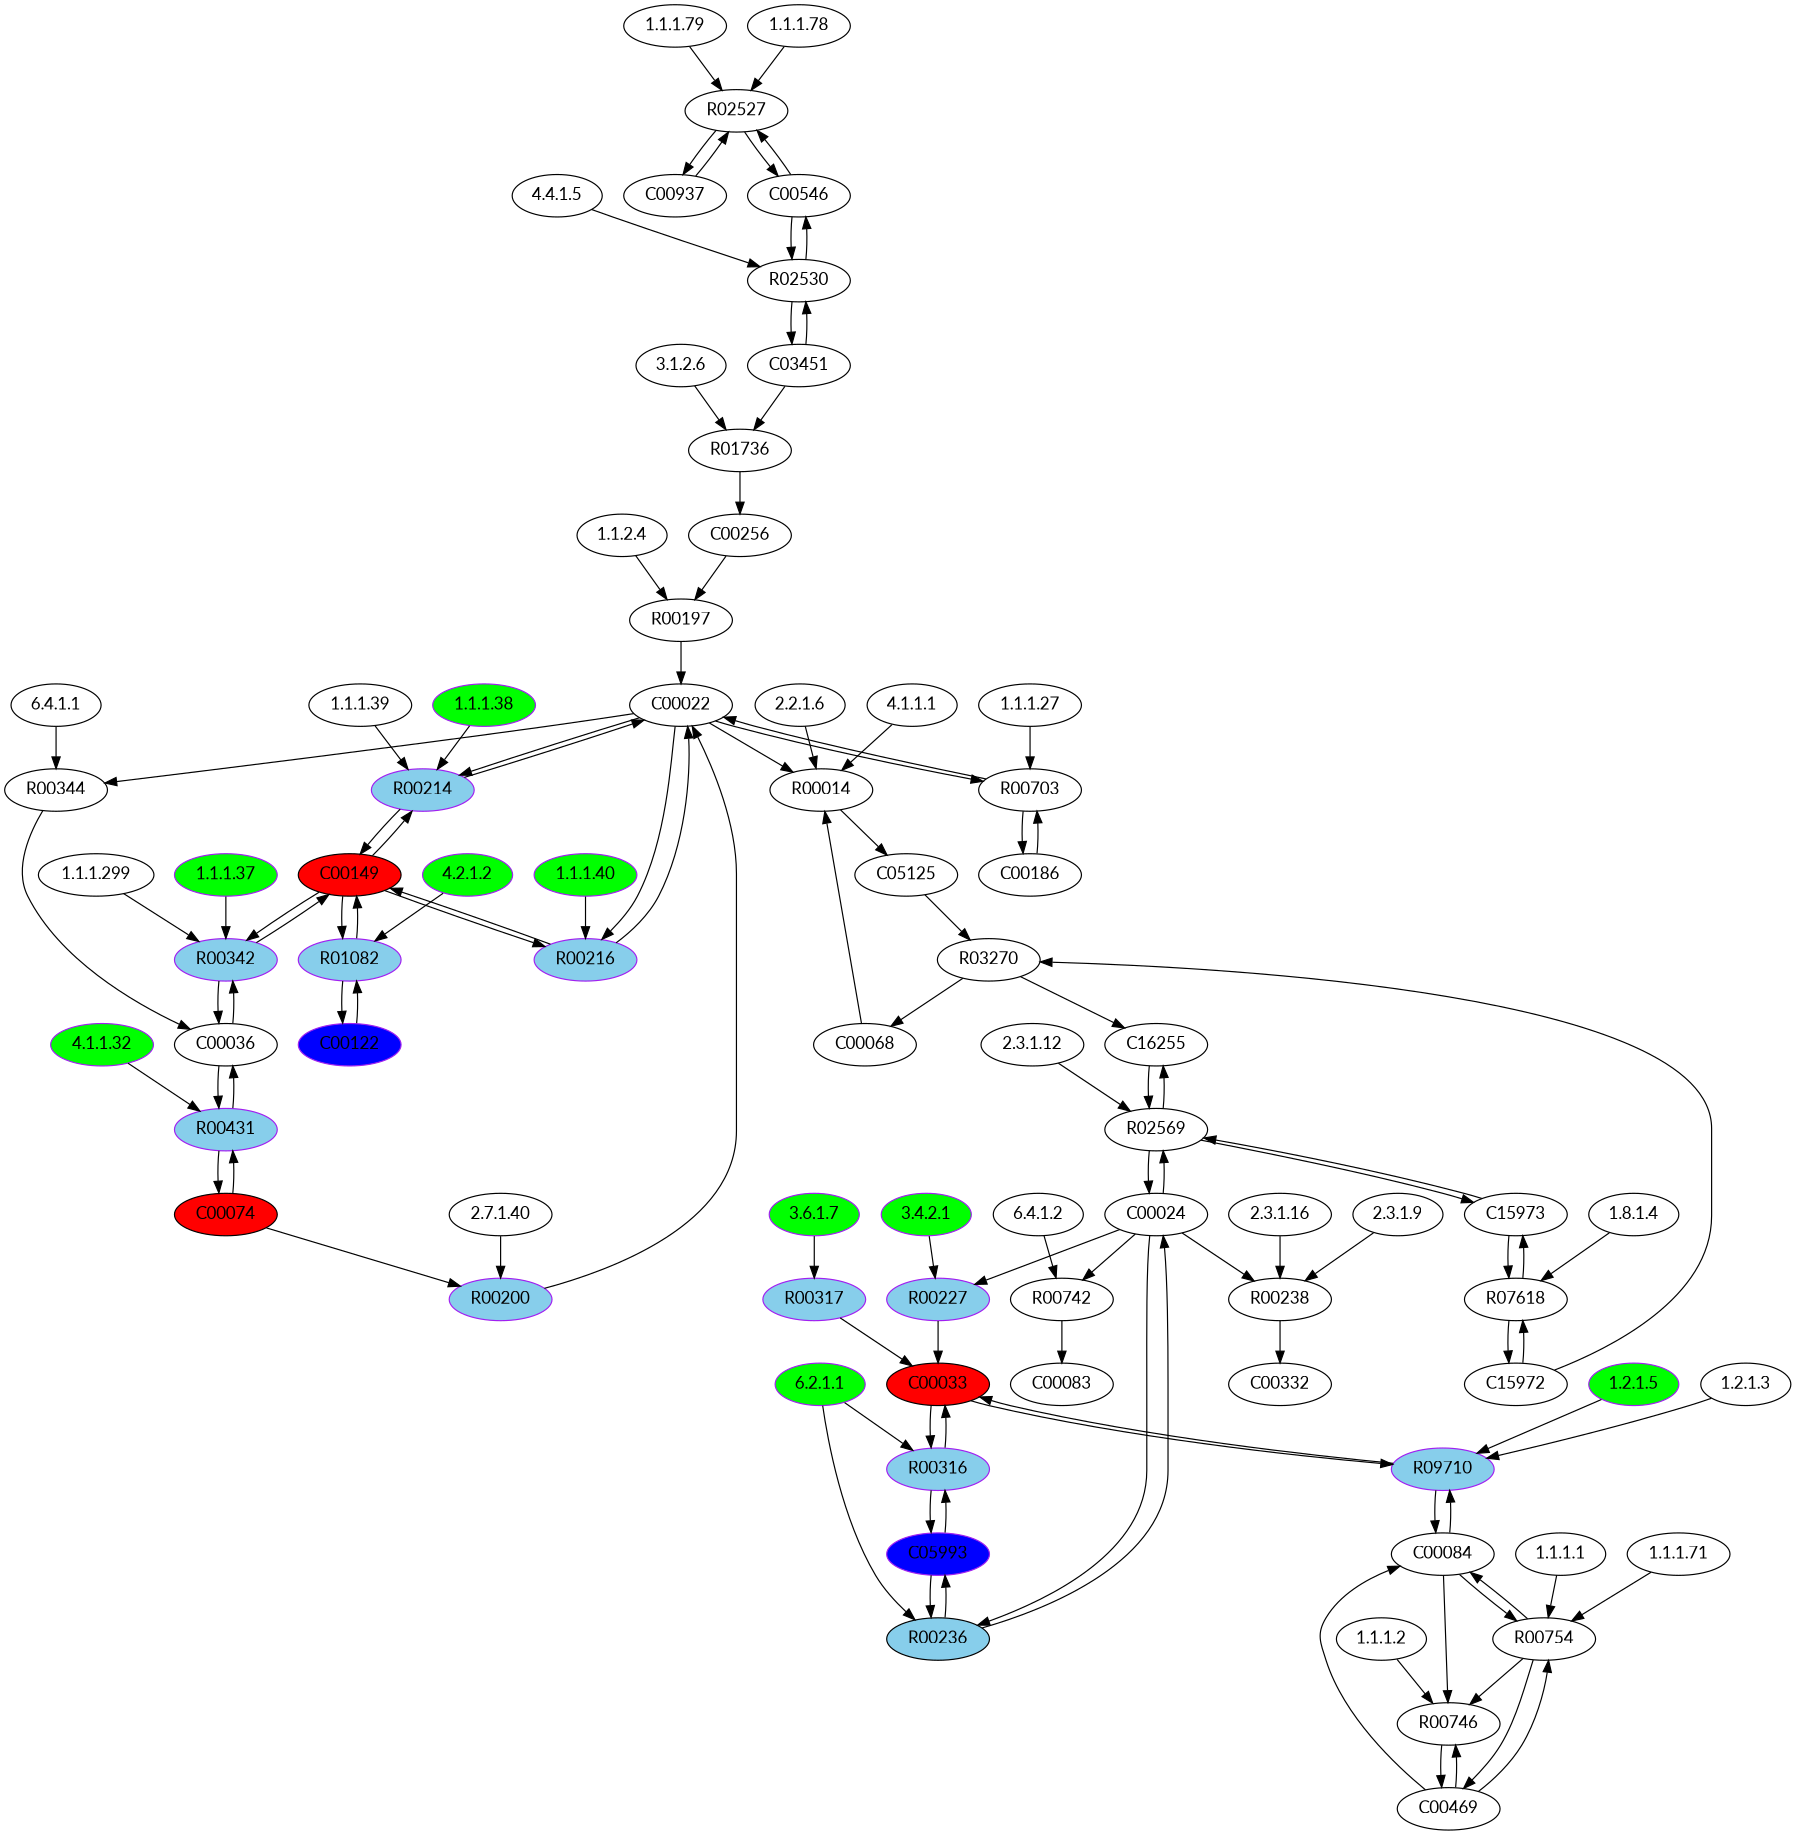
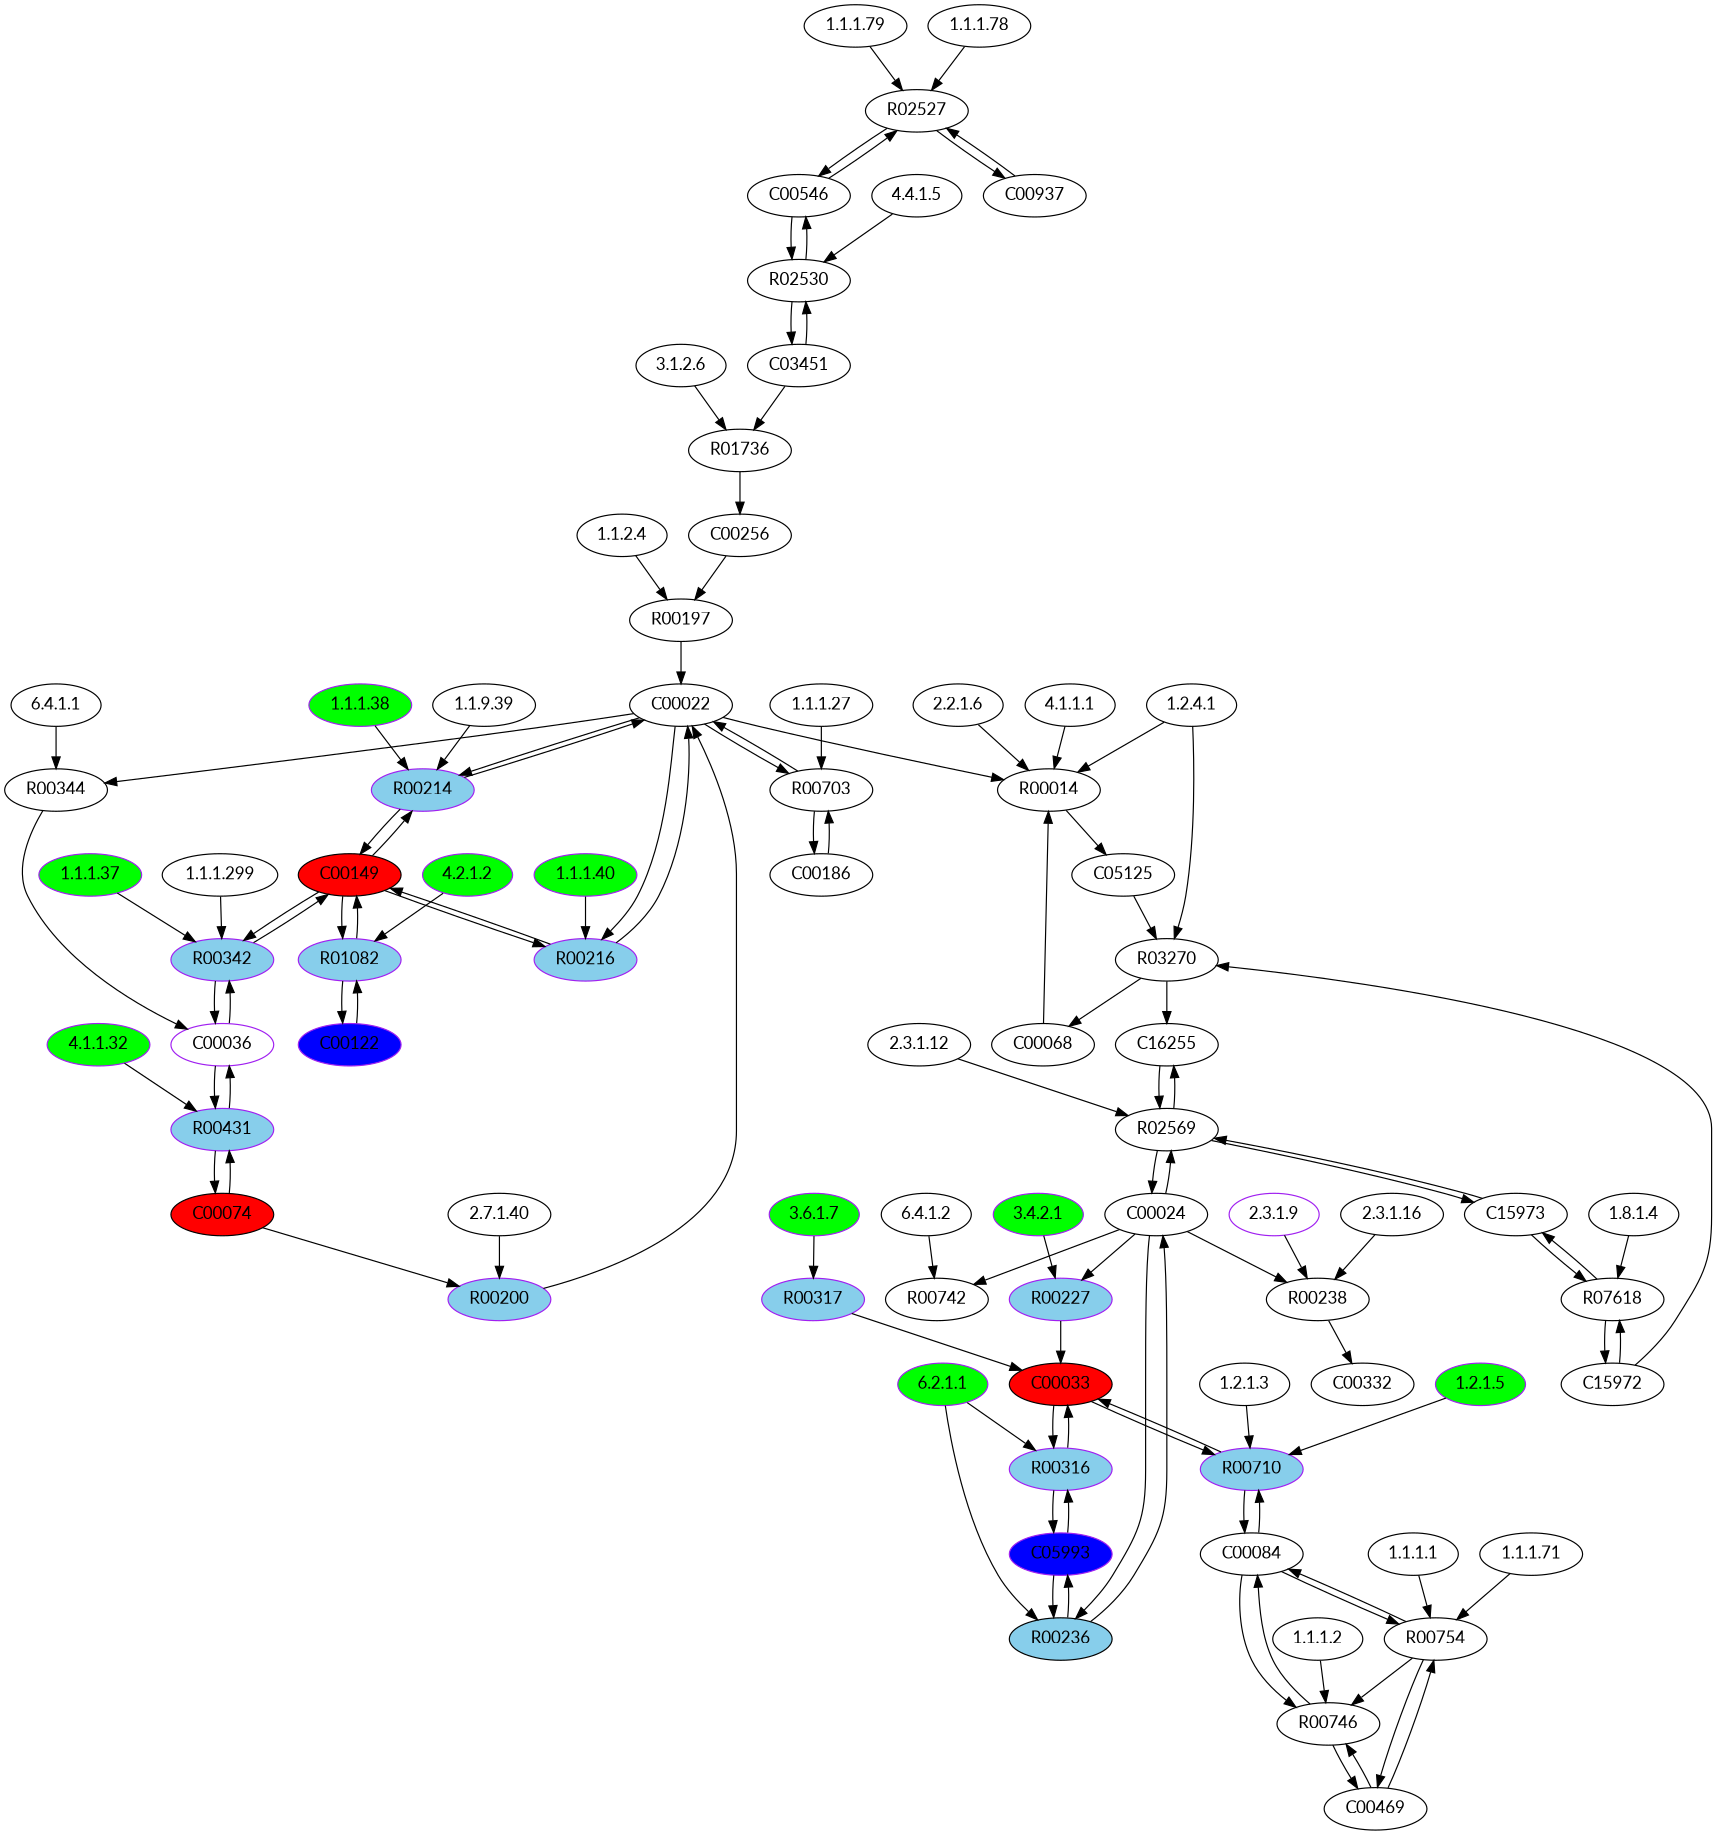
node "1.1.1.39": label "1.1.1.39" -> "1.1.9.39"
node "1.2.4.1": added
node "C00036": color black -> purple
node "2.3.1.9": color black -> purple
node "C00083": removed
node "R09710": label "R09710" -> "R00710"
edge "C00469" -> "C00084": now "R00746" -> "C00084"
